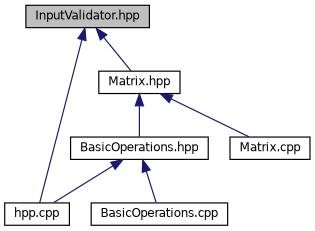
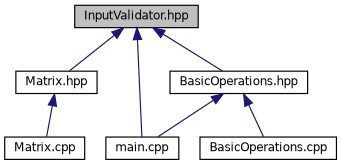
edge "BasicOperations.hpp" -> "Matrix.hpp": now "BasicOperations.hpp" -> "InputValidator.hpp"
node "hpp.cpp": label "hpp.cpp" -> "main.cpp"
